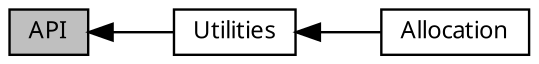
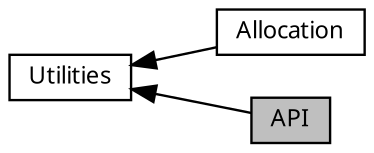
edge "Utilities" -> "API": reversed
